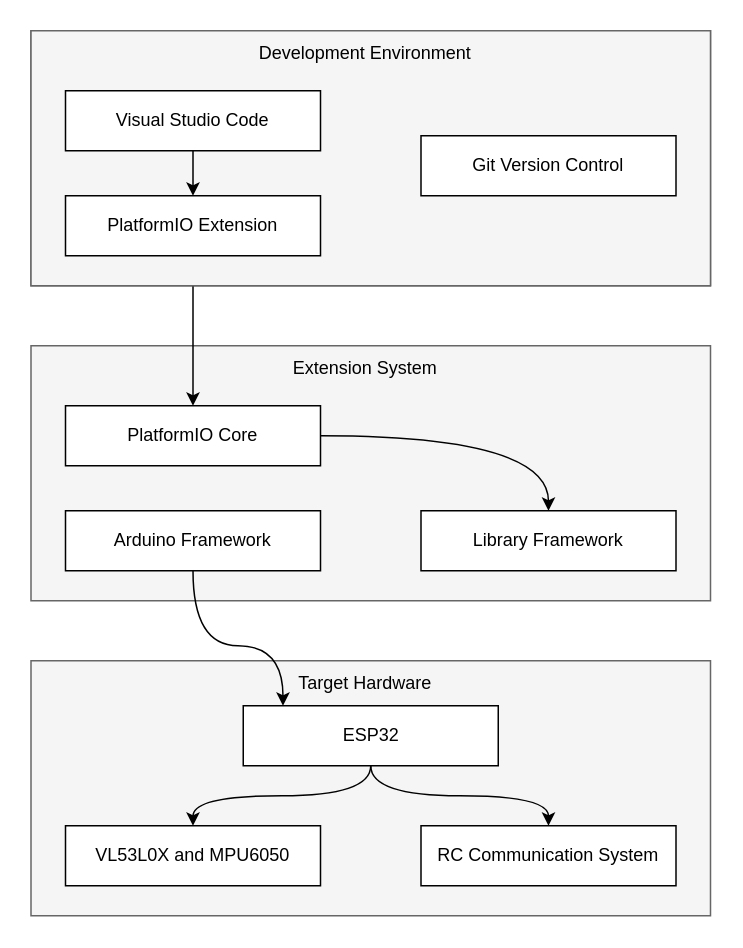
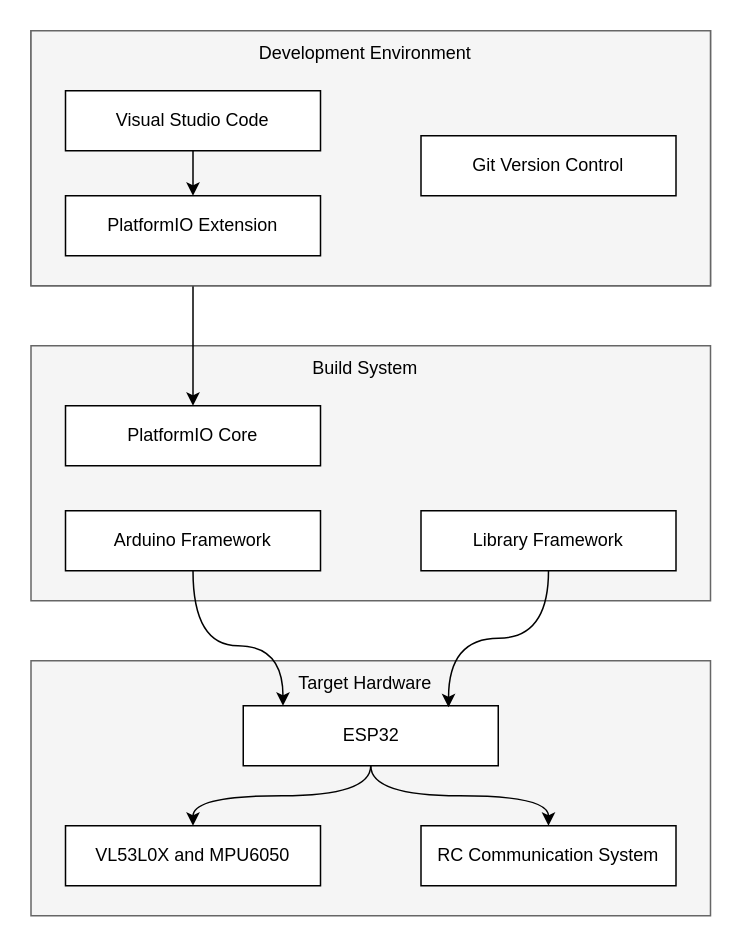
node "Extension System": label "Extension System" -> "Build System"
edge "PlatformIO Core" -> "Library Framework": removed
edge "Library Framework" -> "ESP32": added
